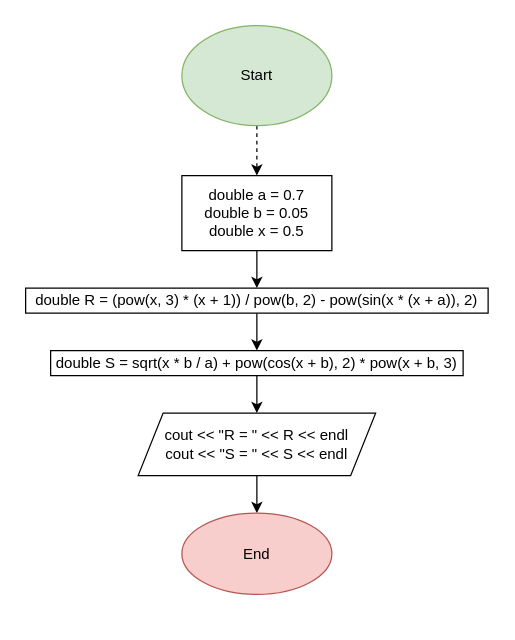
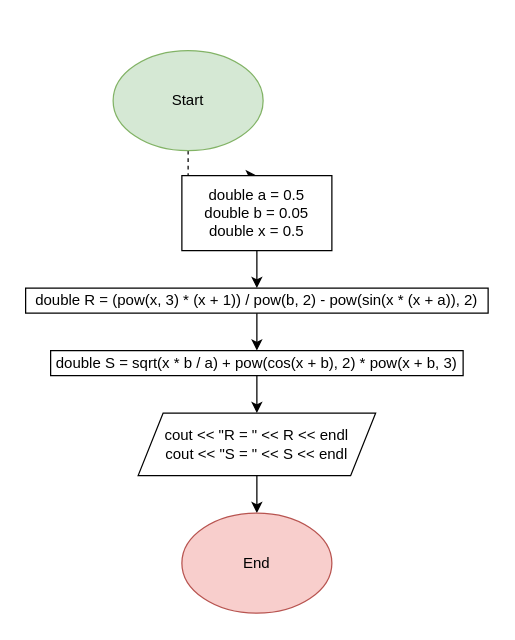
node "Start": moved (257, 76) -> (188, 101)
node "double a = 0.7 double b = 0.05 double x = 0.5": label "double a = 0.7 double b = 0.05 double x = 0.5" -> "double a = 0.5 double b = 0.05 double x = 0.5"
node "End": size 150x81 -> 150x100
